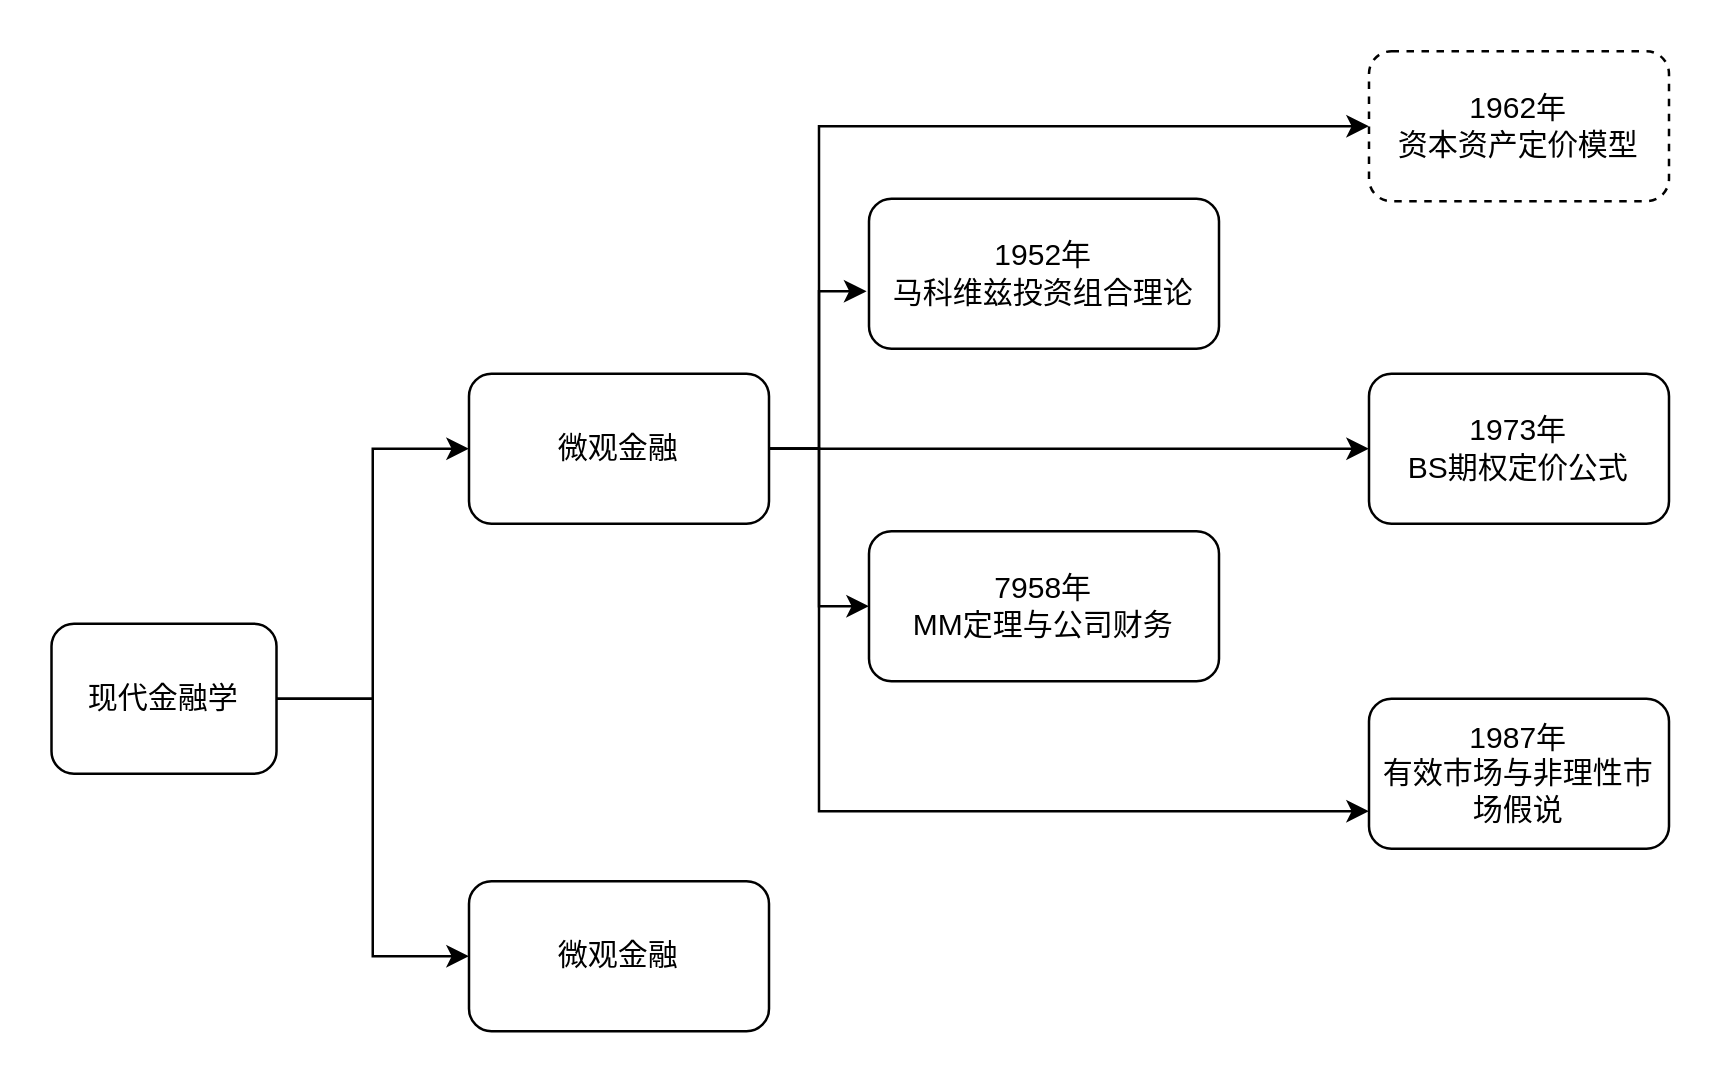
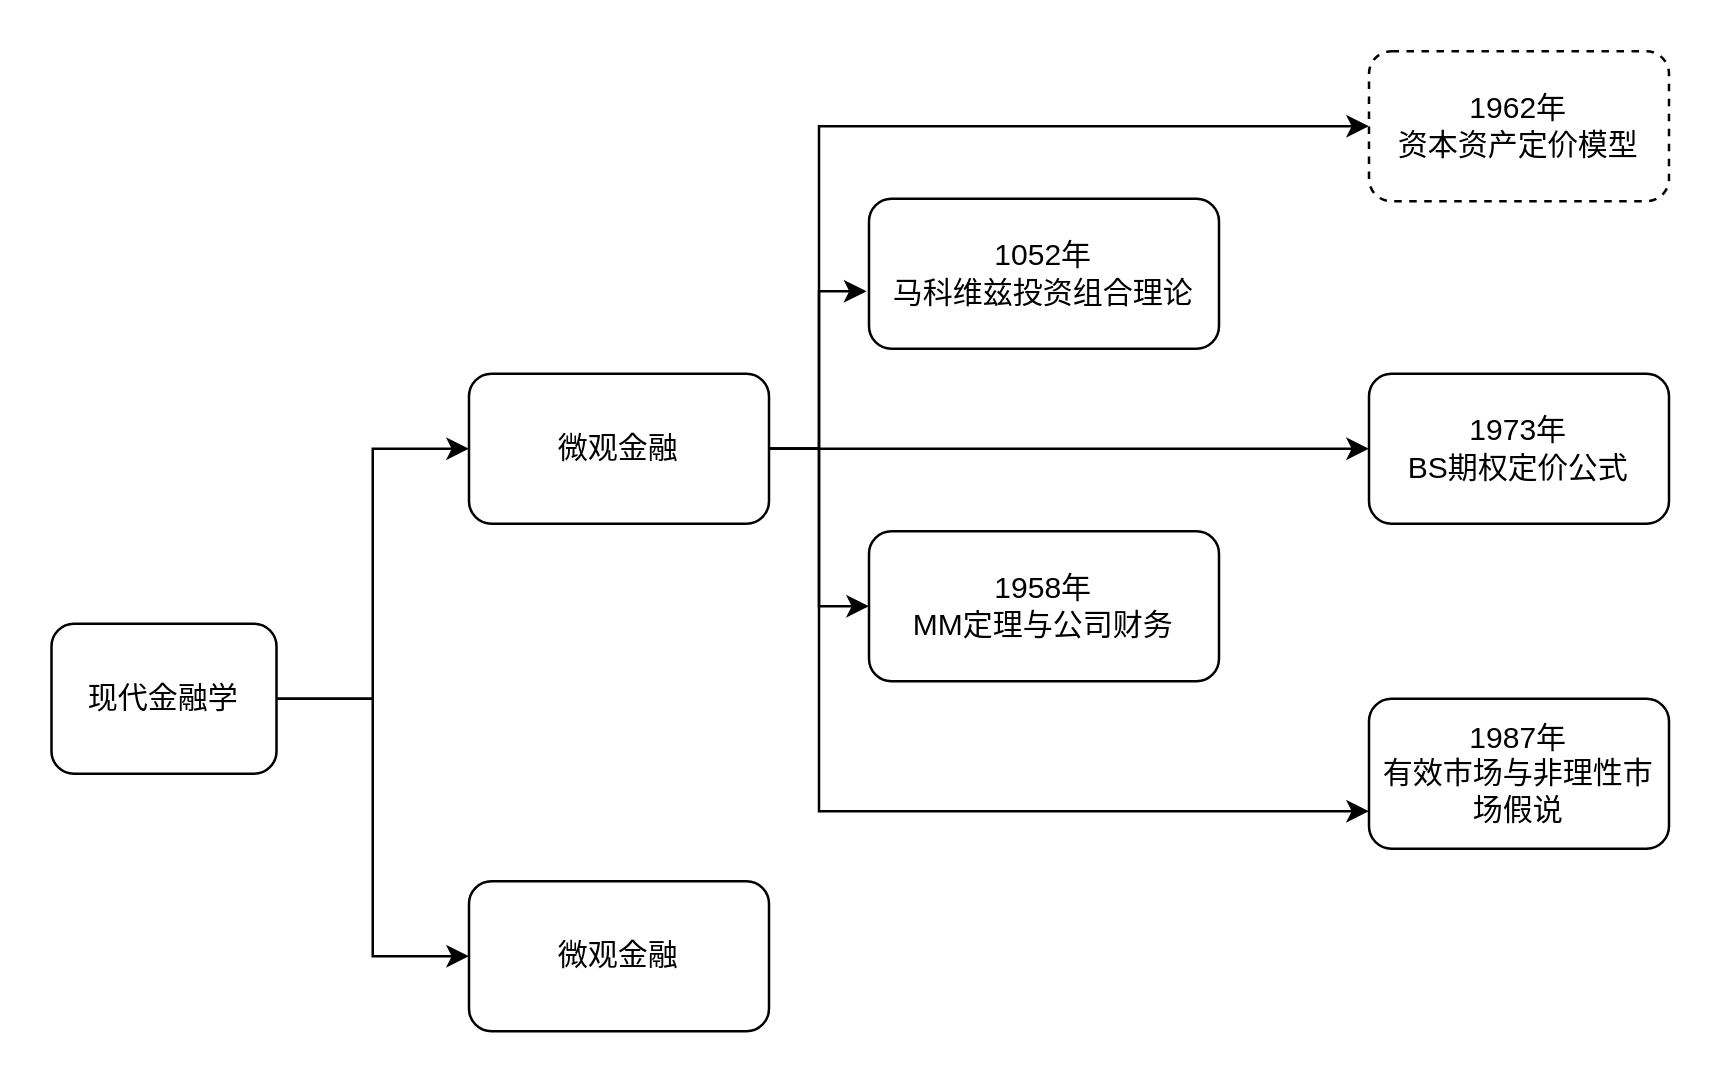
node "1952年 马科维兹投资组合理论": label "1952年 马科维兹投资组合理论" -> "1052年 马科维兹投资组合理论"
node "7958年 MM定理与公司财务": label "7958年 MM定理与公司财务" -> "1958年 MM定理与公司财务"
